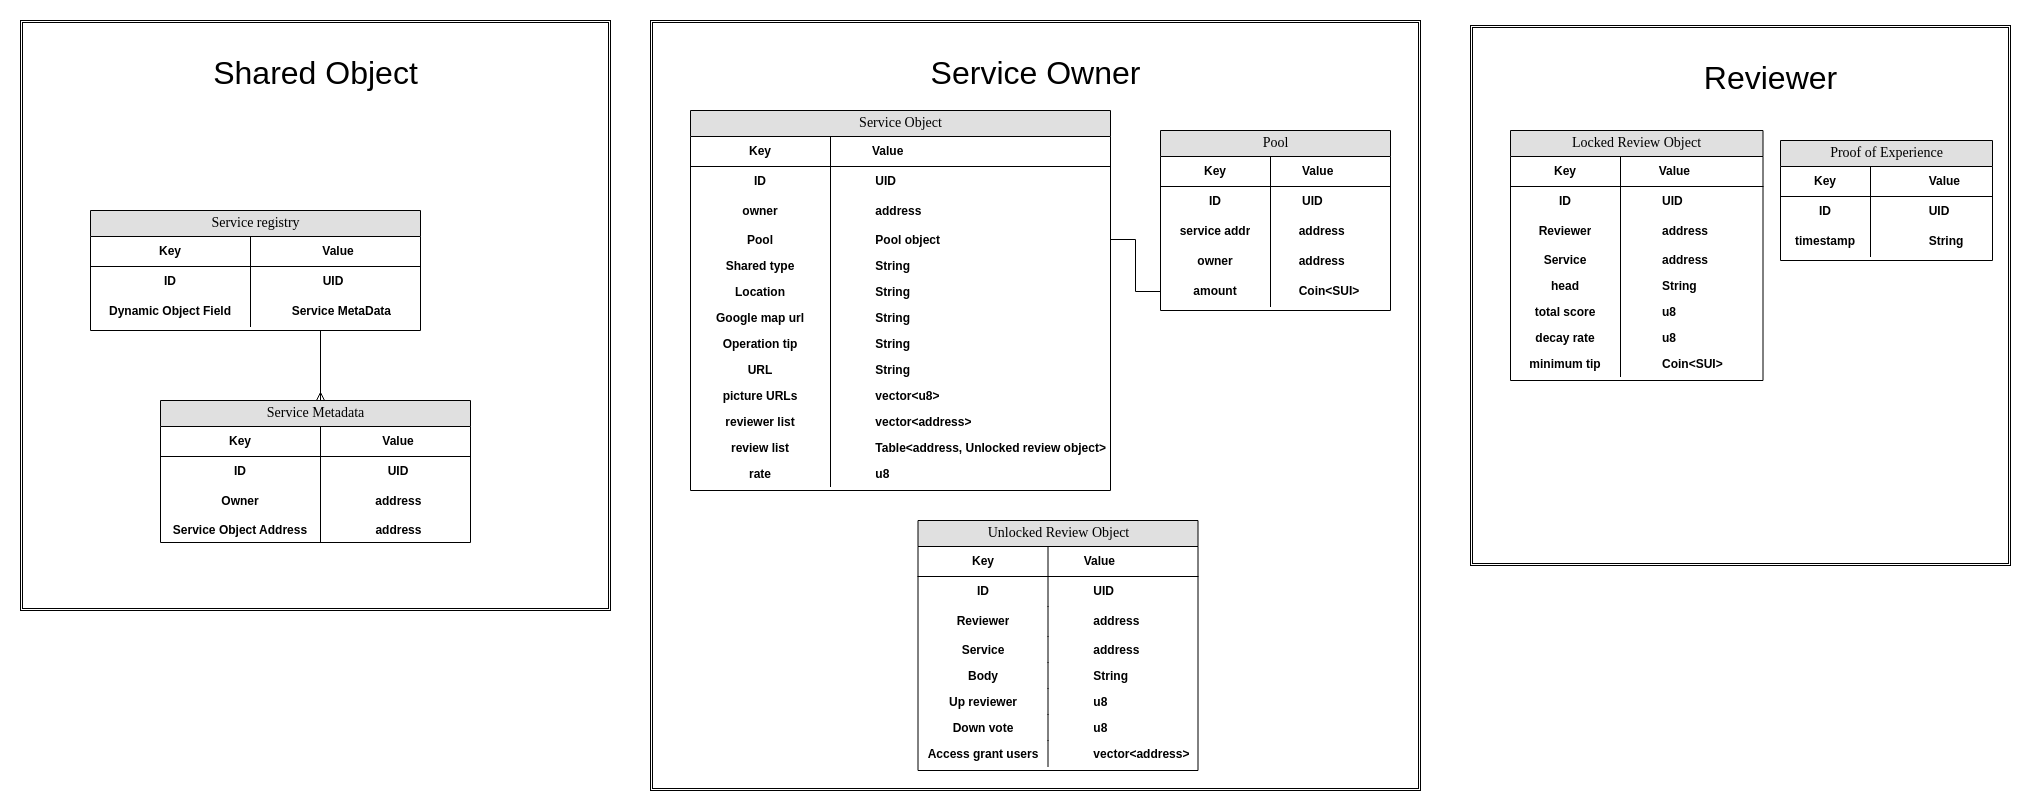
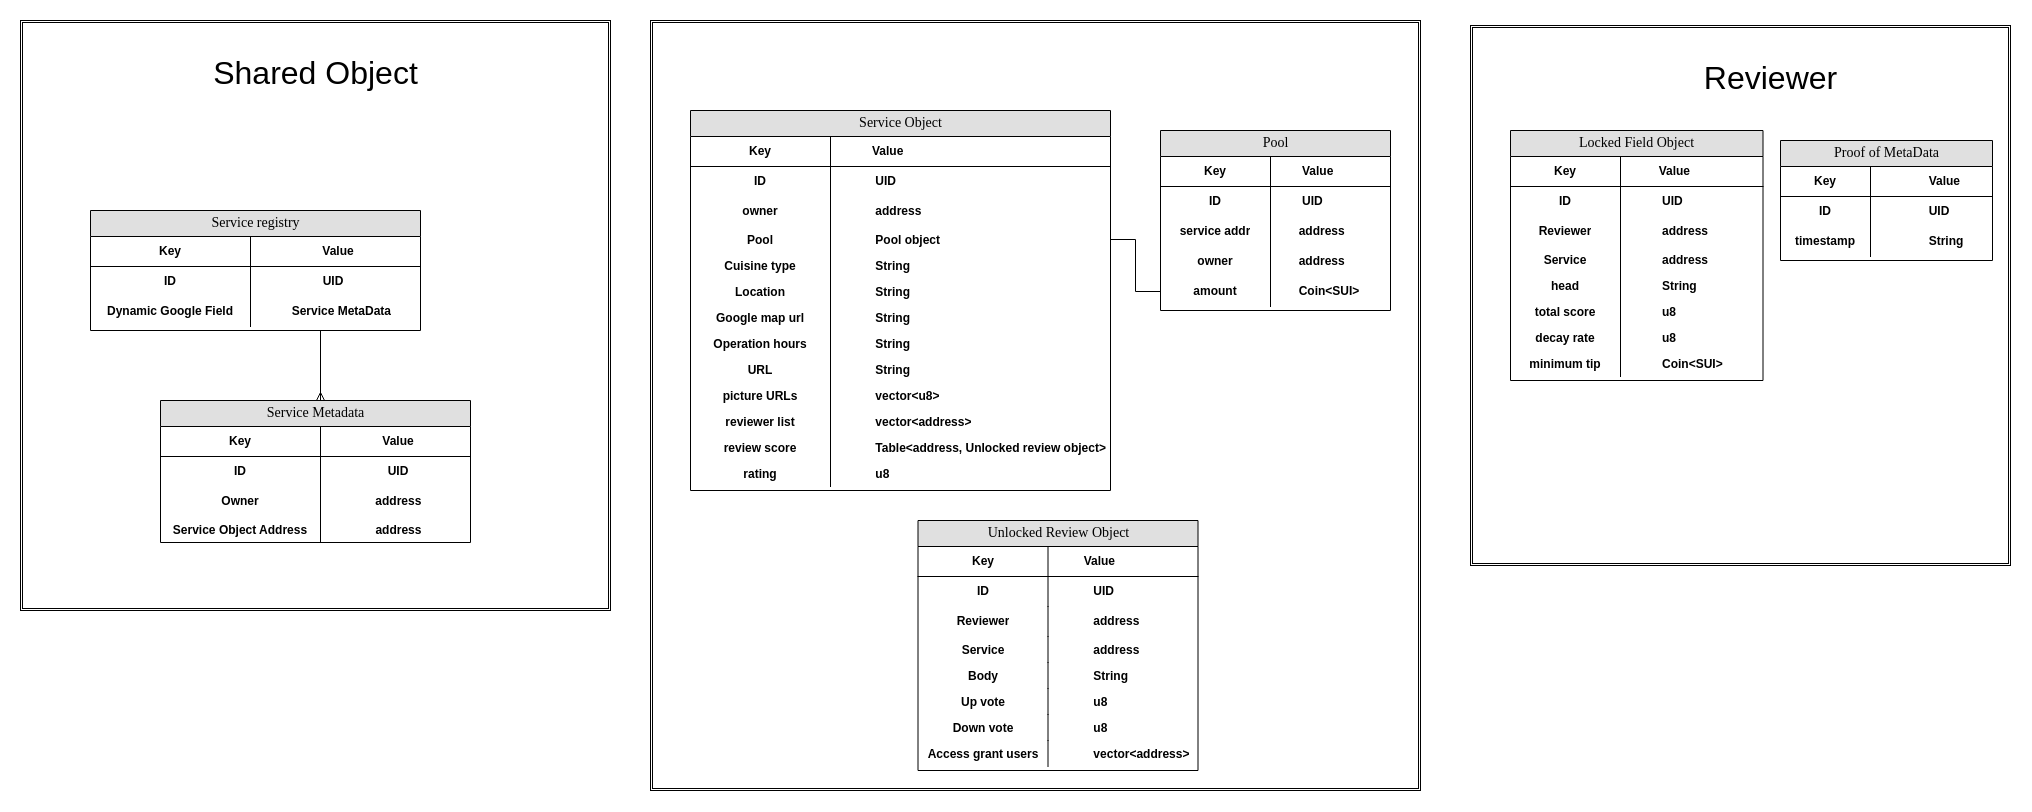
node "Service Owner": removed
node "Locked Review Object": label "Locked Review Object" -> "Locked Field Object"
node "Proof of Experience": label "Proof of Experience" -> "Proof of MetaData"
node "Shared type": label "Shared type" -> "Cuisine type"
node "Dynamic Object Field": label "Dynamic Object Field" -> "Dynamic Google Field"
node "Operation tip": label "Operation tip" -> "Operation hours"
node "review list": label "review list" -> "review score"
node "rate": label "rate" -> "rating"
node "Up reviewer": label "Up reviewer" -> "Up vote"
